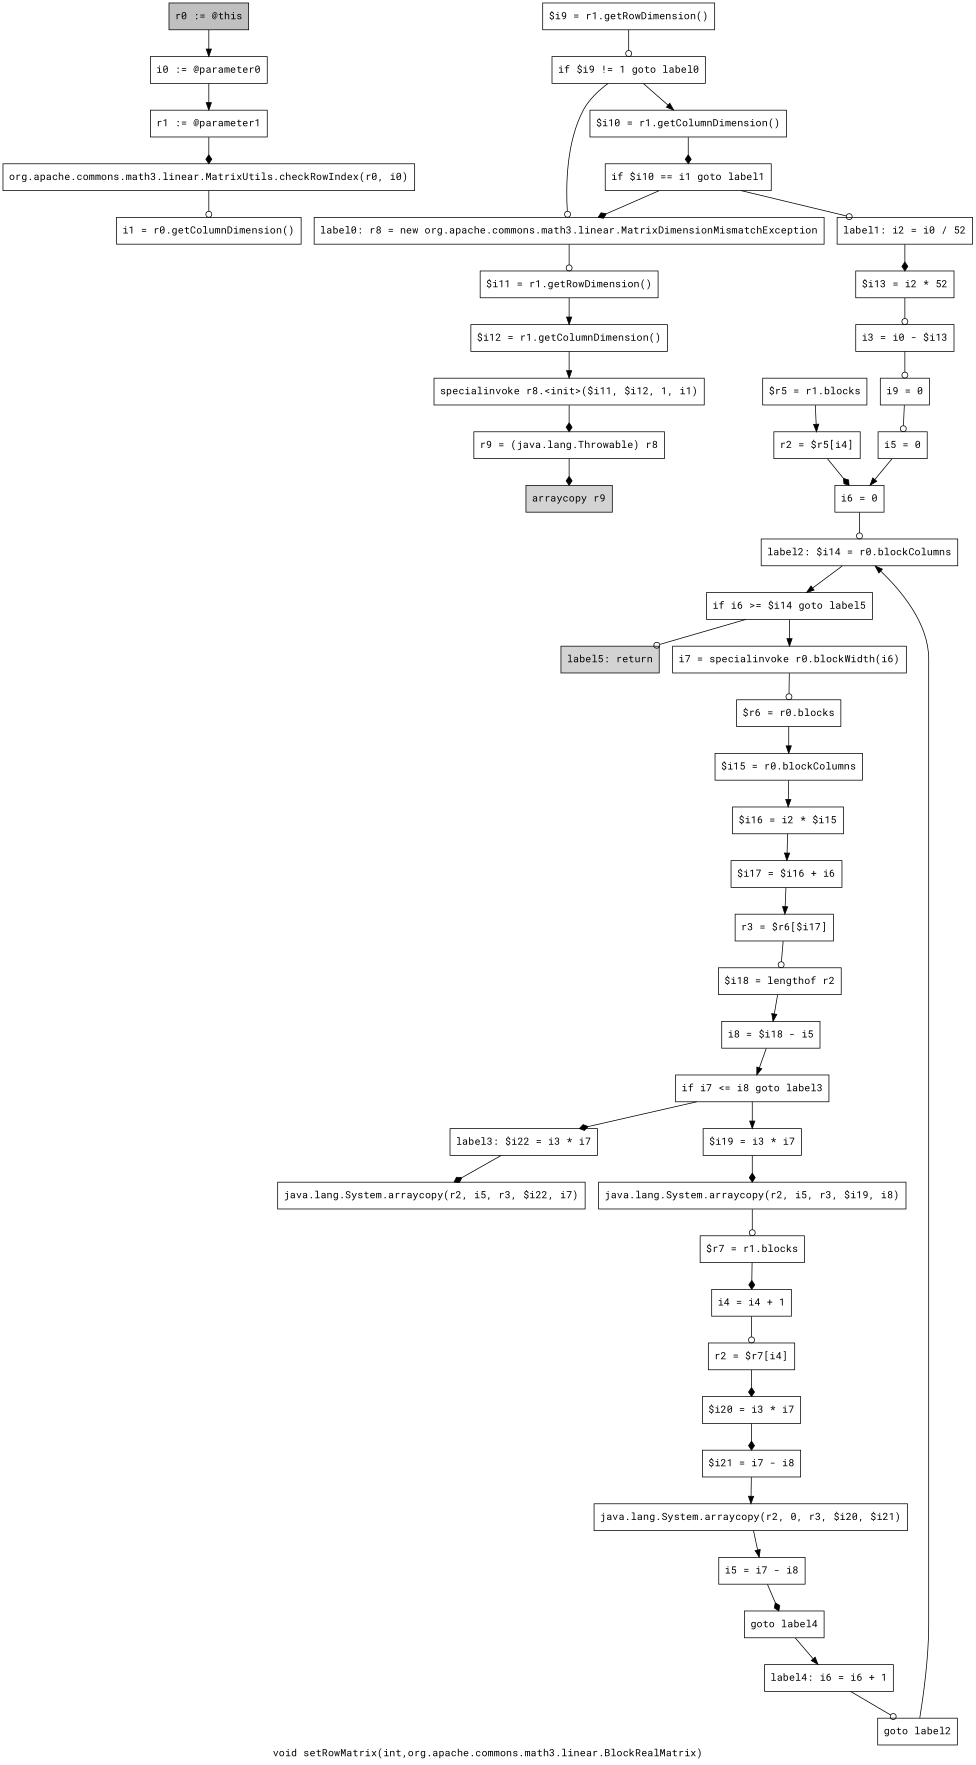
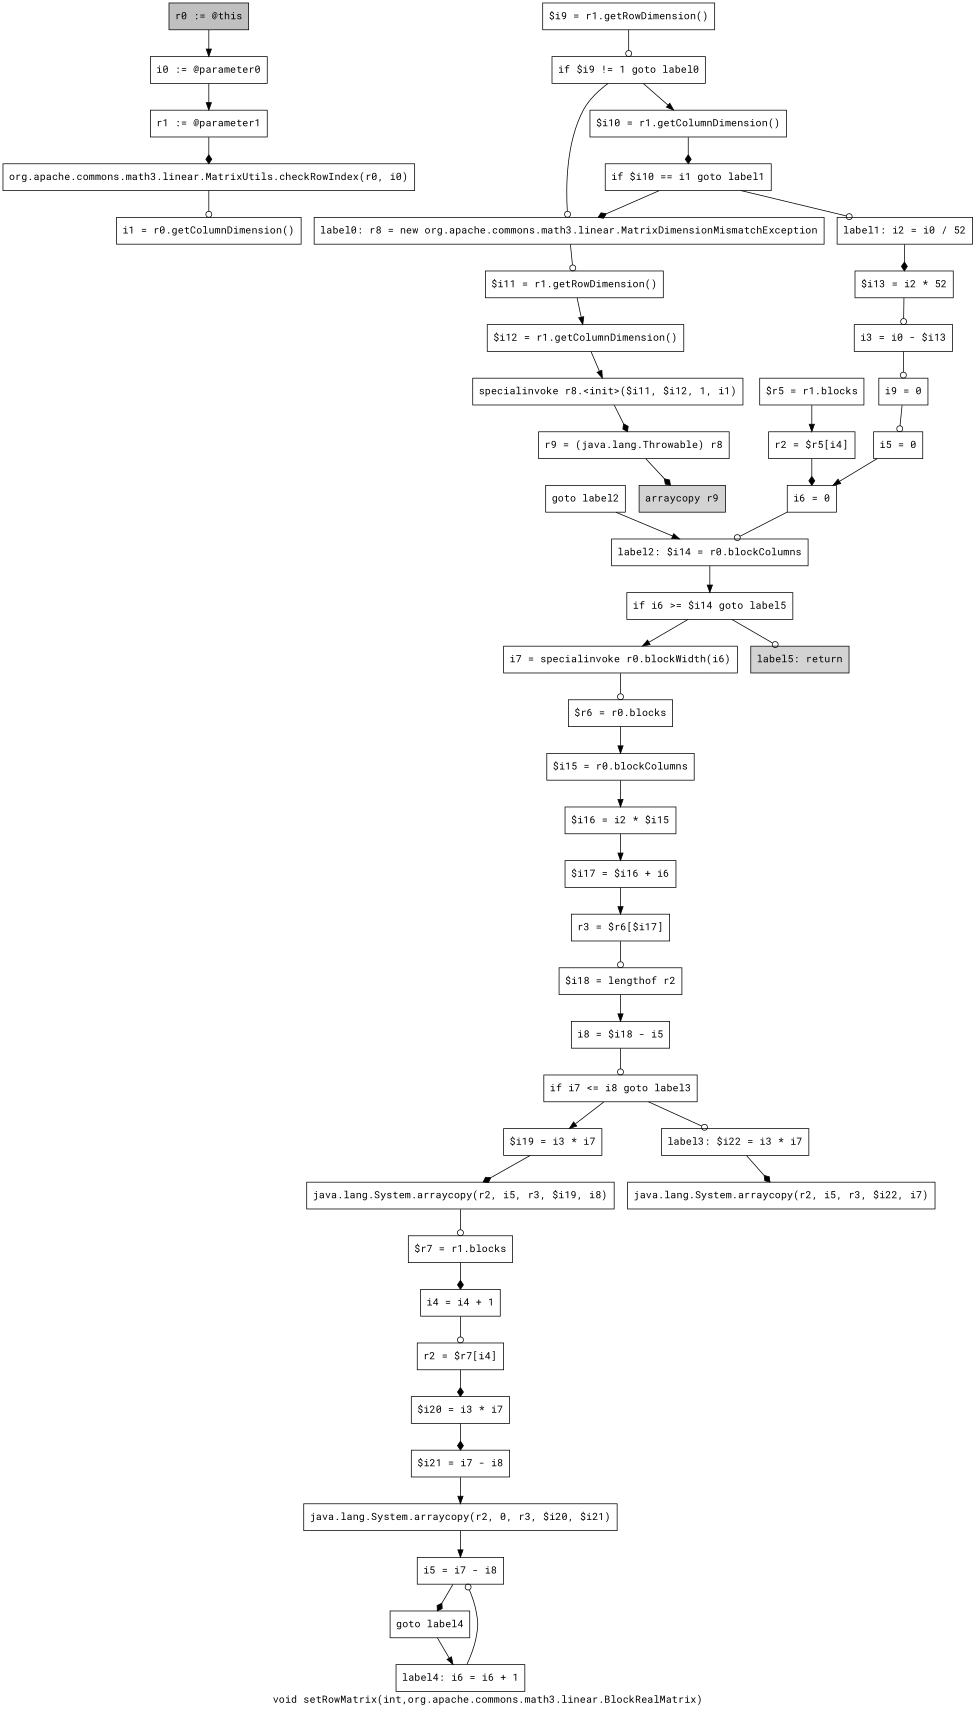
edge "i8 = $i18 - i5" -> "if i7 <= i8 goto label3": arrowhead normal -> odot
edge "if i7 <= i8 goto label3" -> "label3: $i22 = i3 * i7": arrowhead diamond -> odot
edge "label4: i6 = i6 + 1" -> "goto label2": now "label4: i6 = i6 + 1" -> "i5 = i7 - i8"
